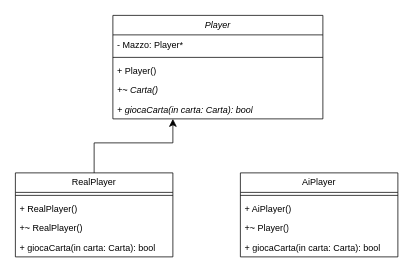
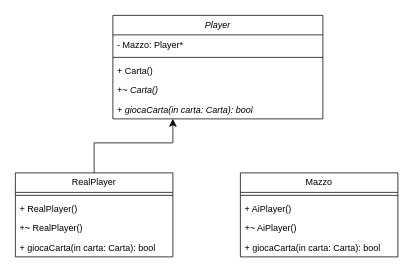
node "+ Player()": label "+ Player()" -> "+ Carta()"
node "AiPlayer": label "AiPlayer" -> "Mazzo"
node "+~ Player()": label "+~ Player()" -> "+~ AiPlayer()"
